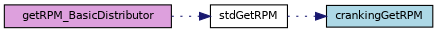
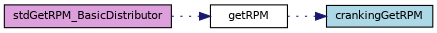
node "getRPM_BasicDistributor": label "getRPM_BasicDistributor" -> "stdGetRPM_BasicDistributor"
node "stdGetRPM": label "stdGetRPM" -> "getRPM"
